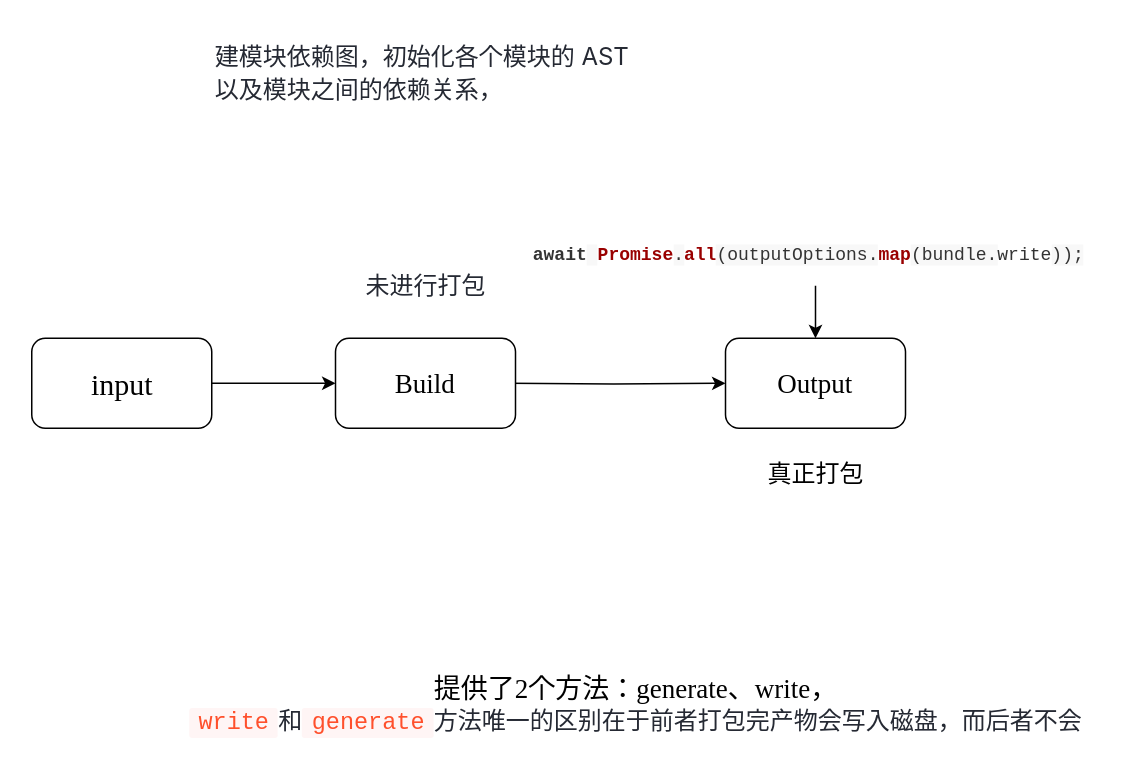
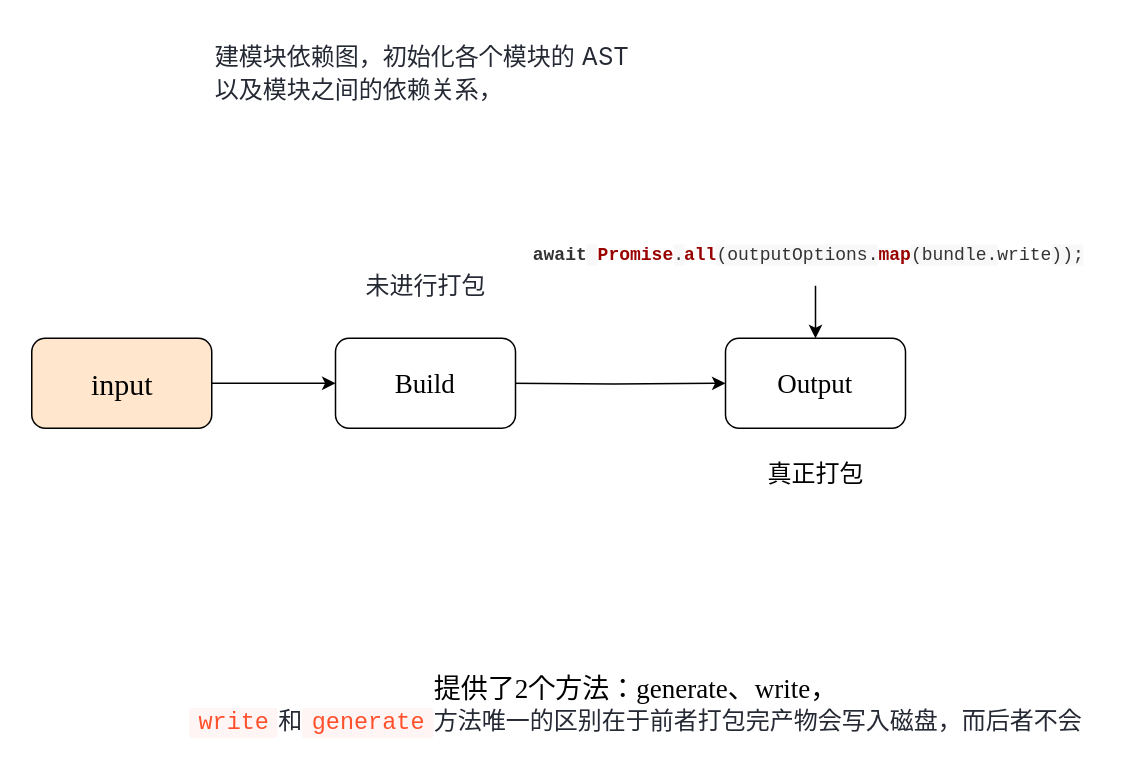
node "input": fillcolor #ffffff -> #ffe6cc
